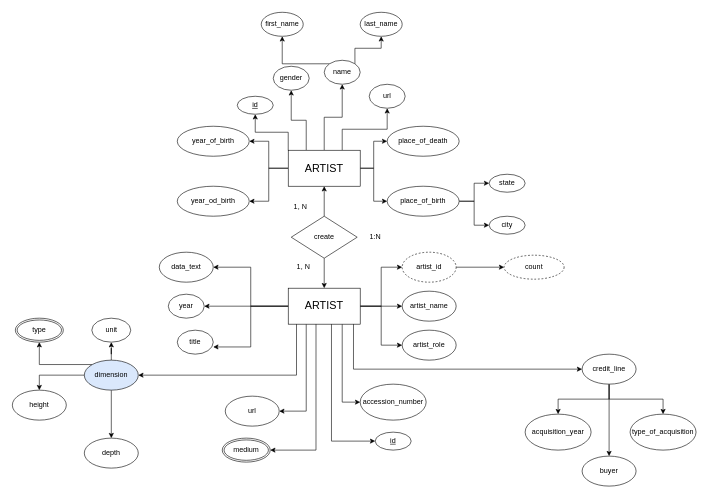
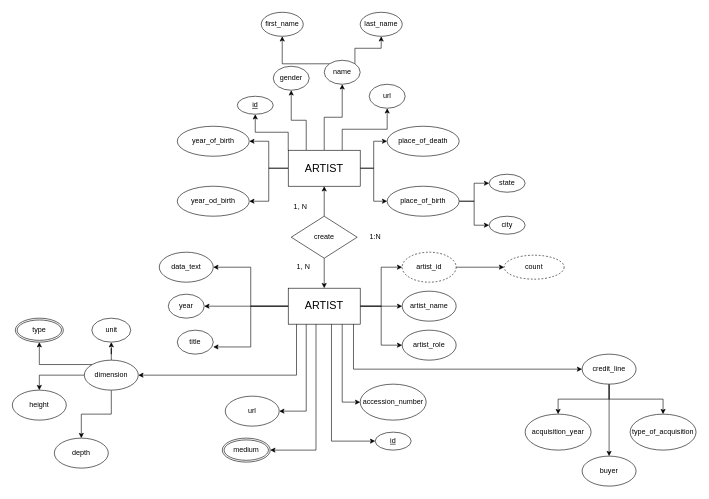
node "dimension": fillcolor #dae8fc -> #ffffff
node "depth": moved (111, 453) -> (81, 453)
